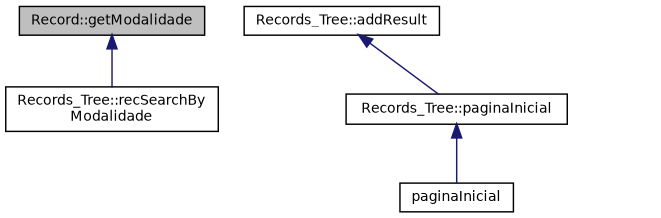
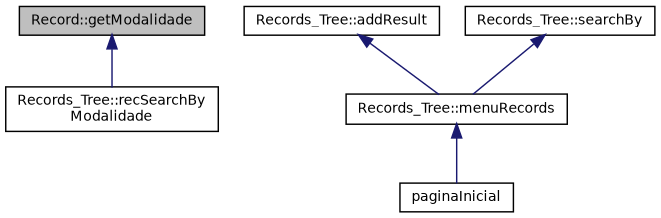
node "Records_Tree::searchBy": added
node "Records_Tree::paginaInicial": label "Records_Tree::paginaInicial" -> "Records_Tree::menuRecords"
